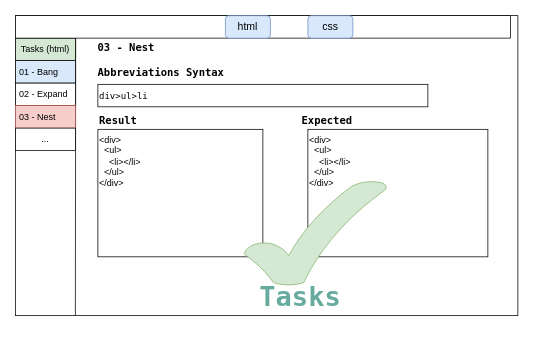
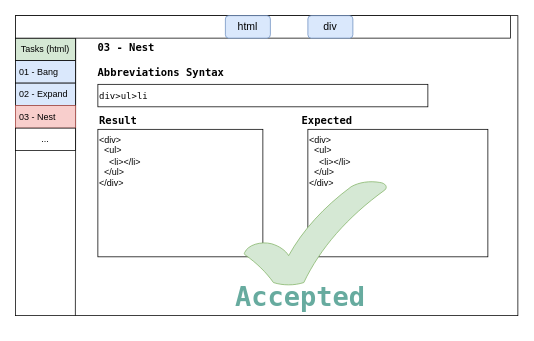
node "css": label "css" -> "div"
node "02 - Expand": fillcolor #ffffff -> #dae8fc
node "Tasks": label "Tasks" -> "Accepted"
